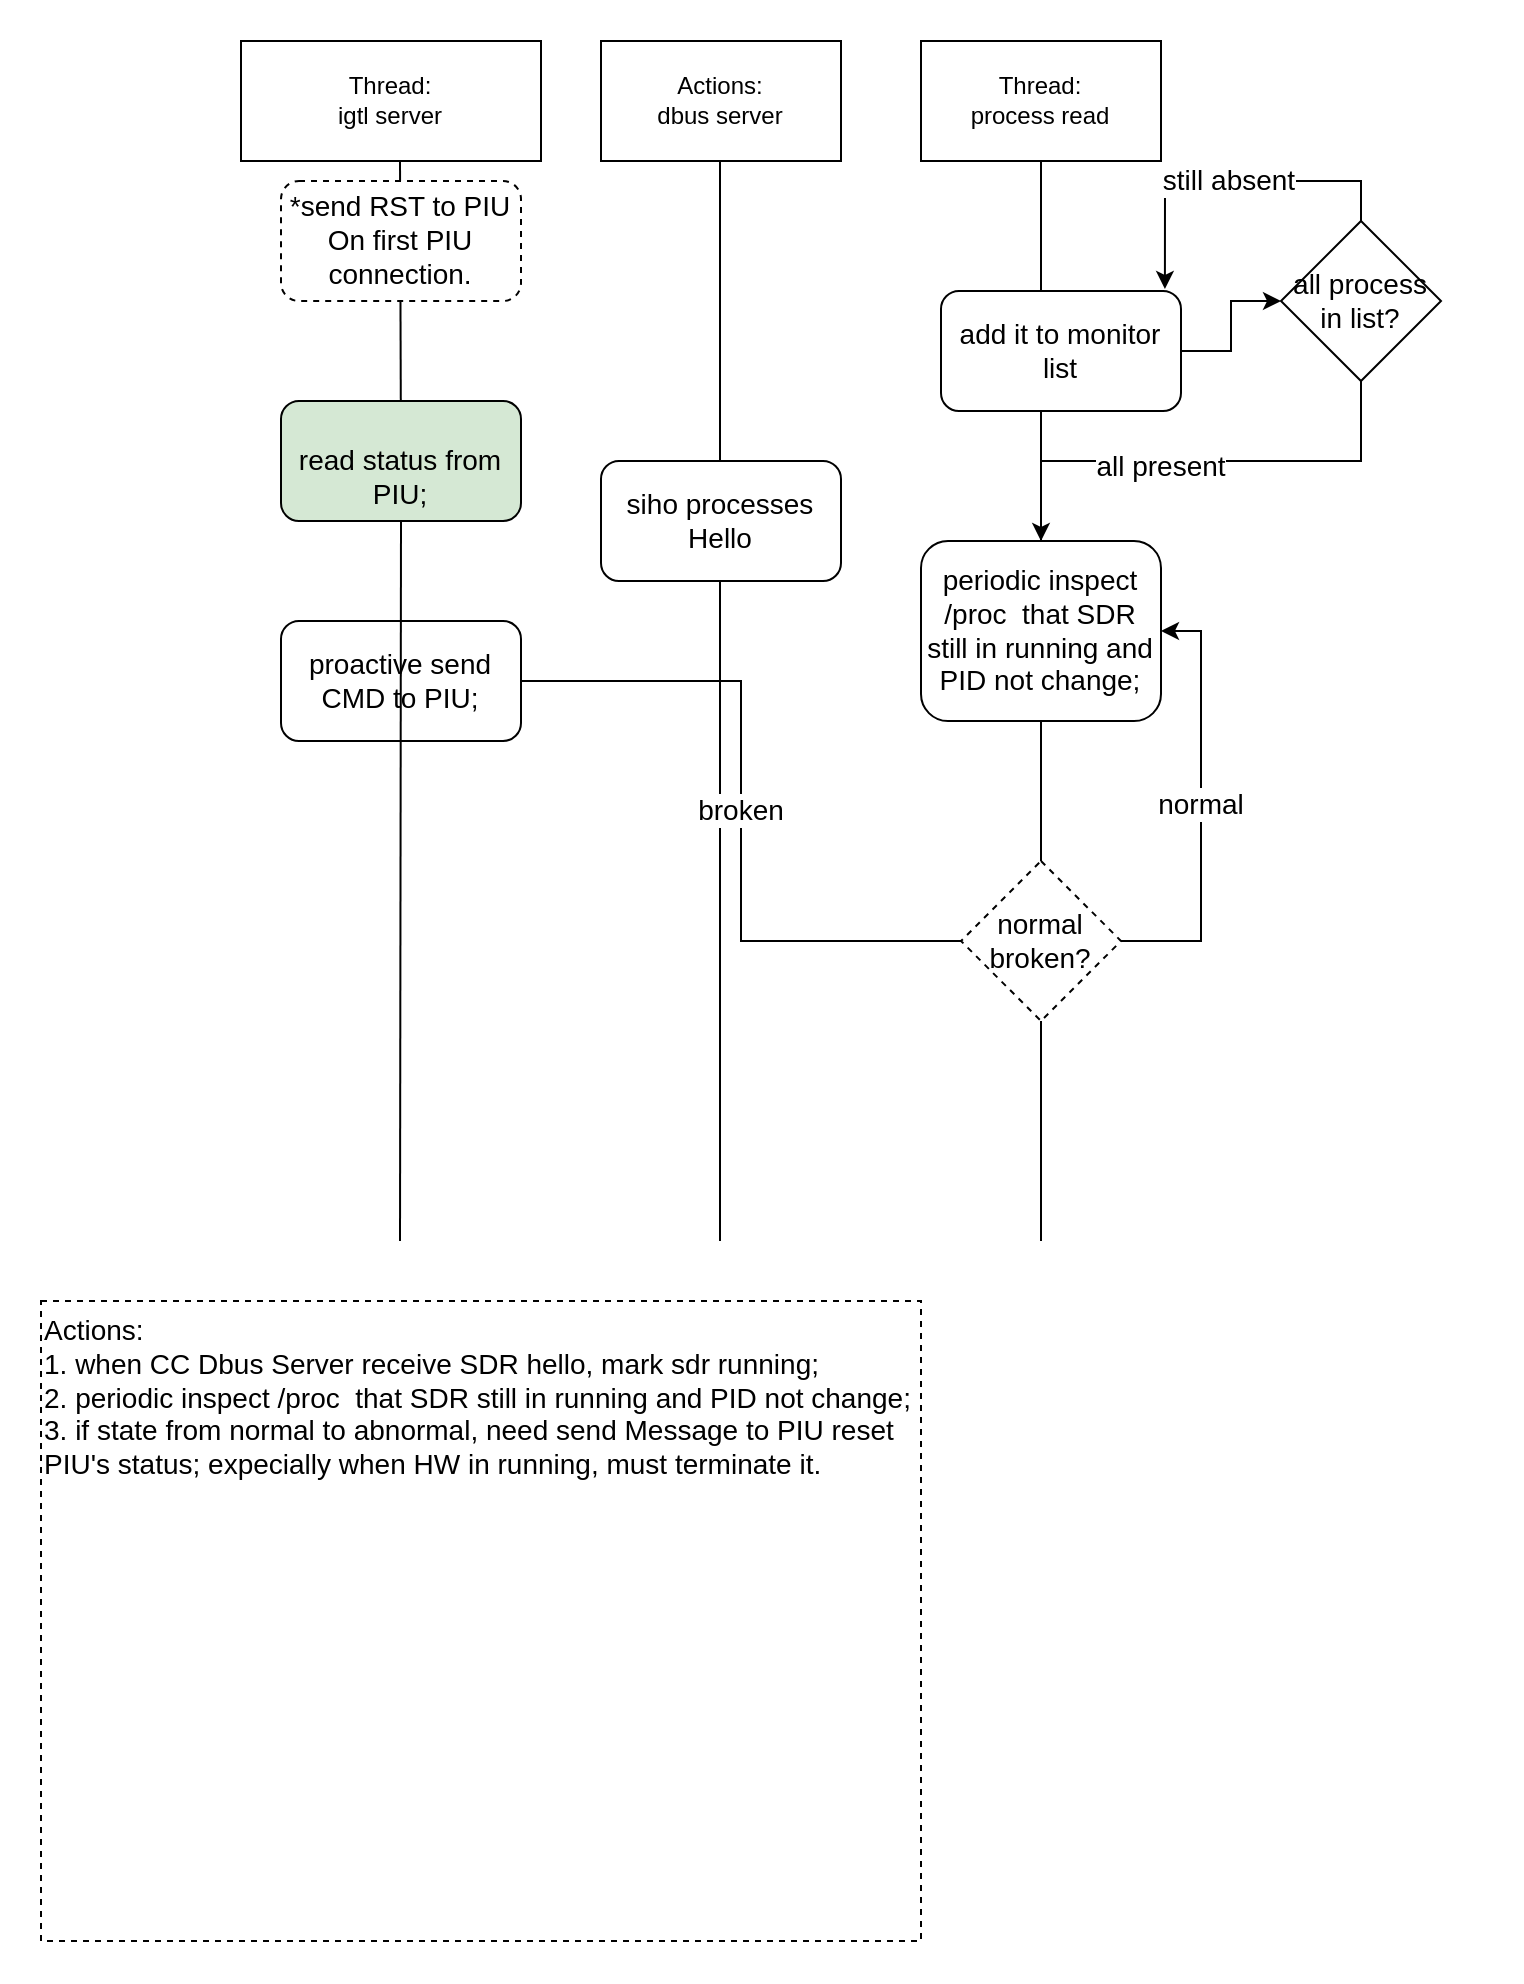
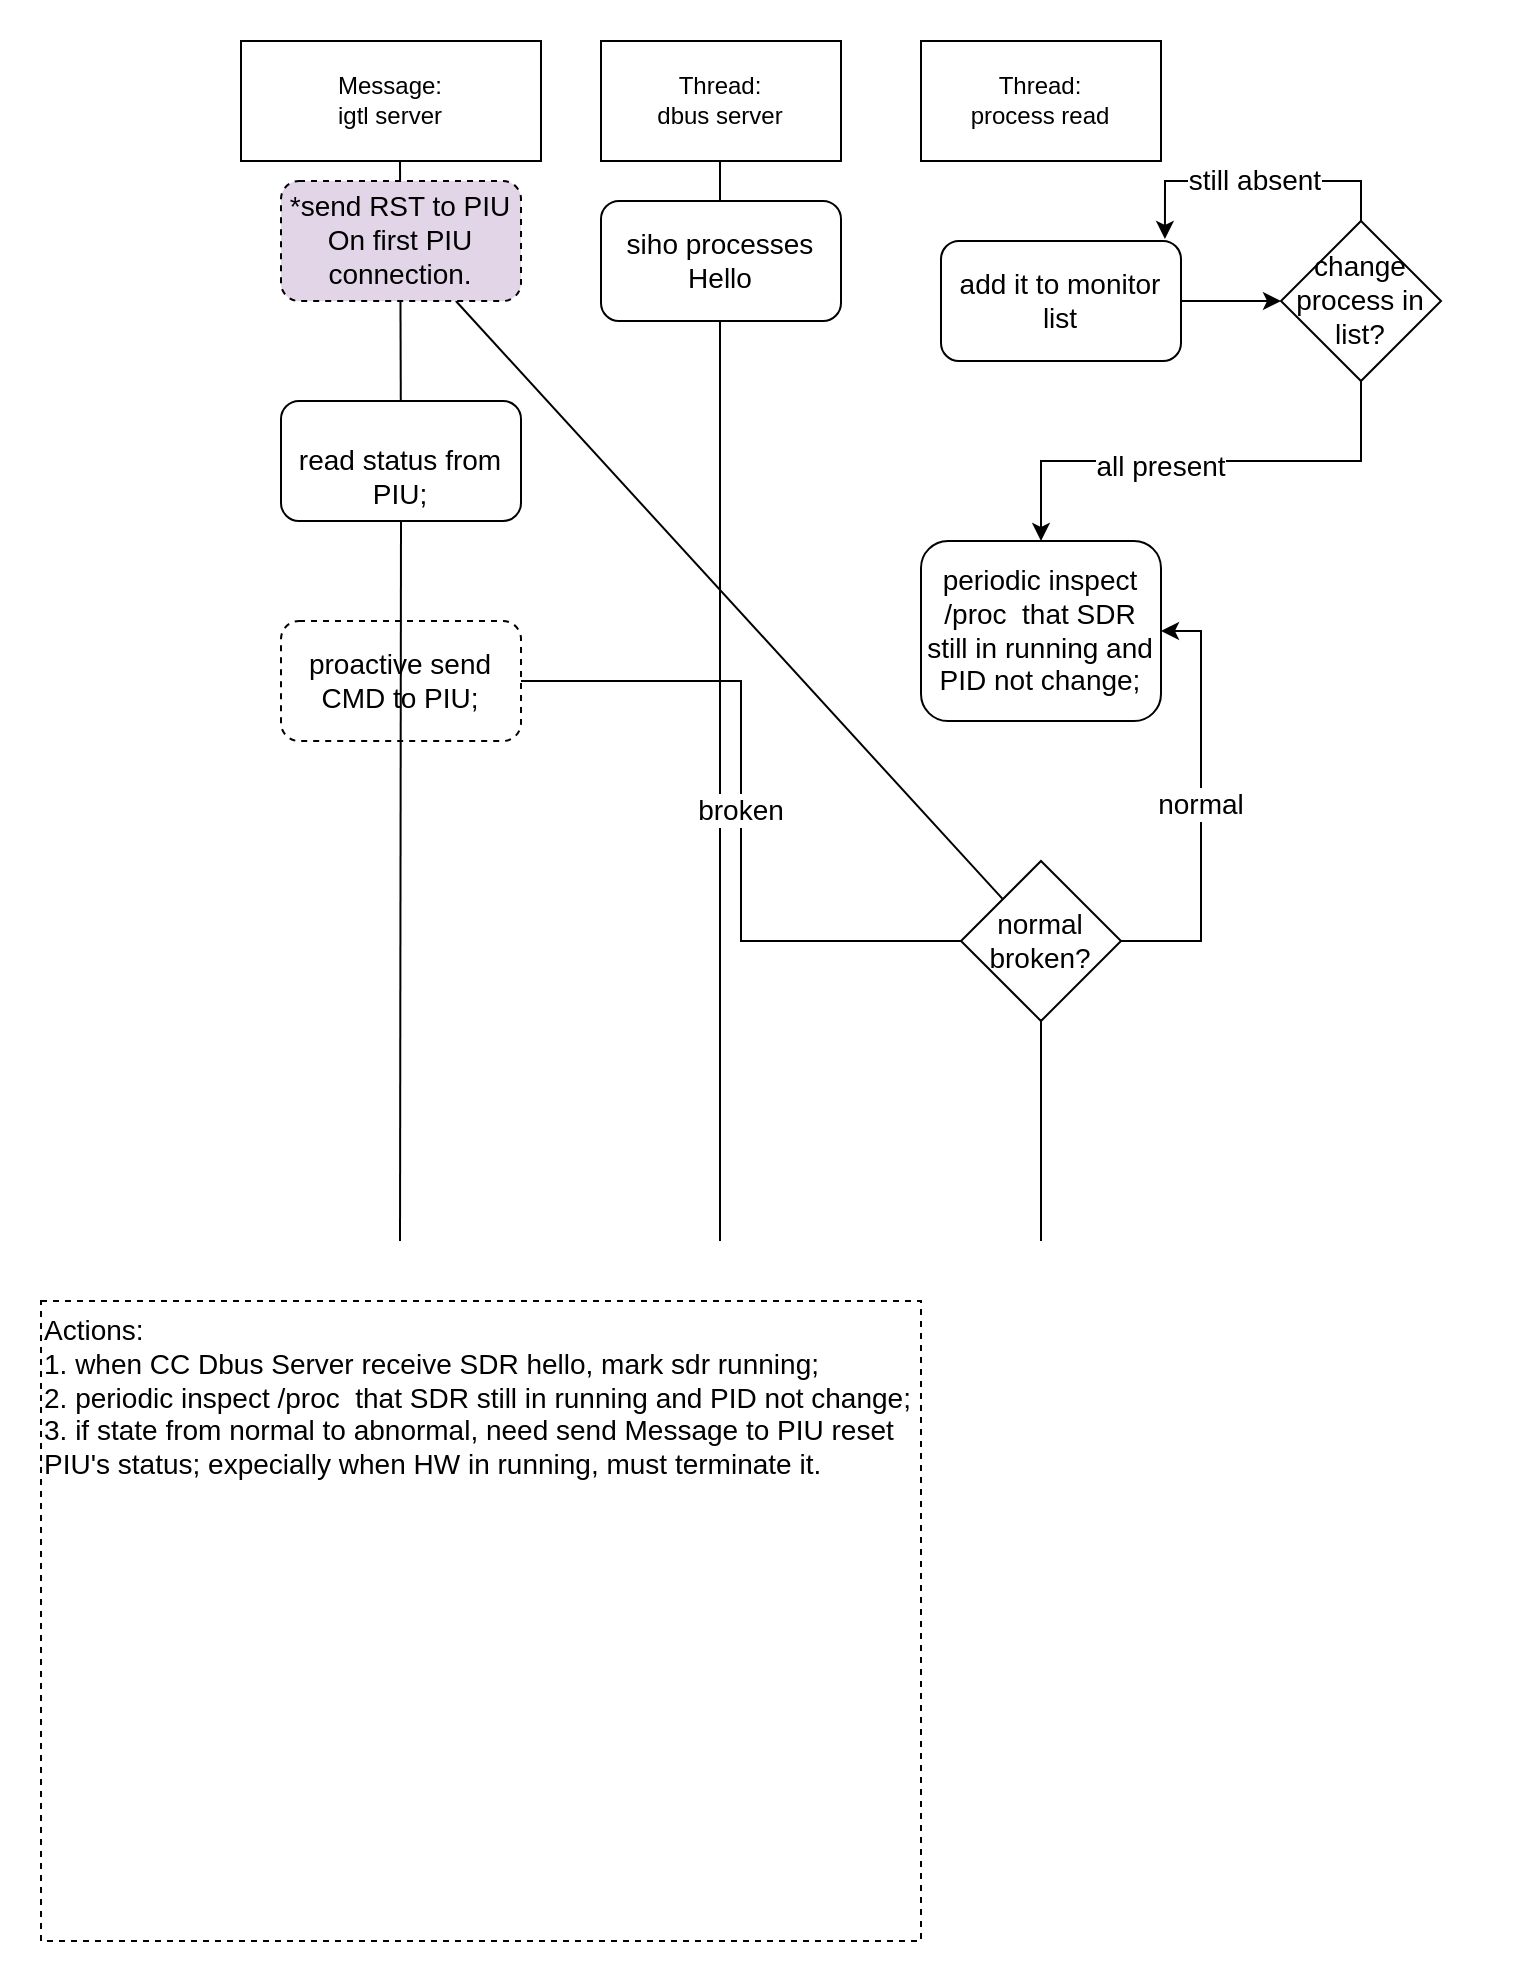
node "Thread: igtl server": label "Thread: igtl server" -> "Message: igtl server"
node "Actions: dbus server": label "Actions: dbus server" -> "Thread: dbus server"
node "*send RST to PIU On first PIU connection.": fillcolor #ffffff -> #e1d5e7
node "all process in list?": label "all process in list?" -> "change process in list?"
node "add it to monitor list": moved (1061, 351) -> (1061, 301)
node "read status from PIU;": fillcolor #d5e8d4 -> #ffffff
node "siho processes Hello": moved (721, 521) -> (721, 261)
node "proactive send CMD to PIU;": style solid -> dashed
edge "Thread: process read" -- "normal broken?": now "*send RST to PIU On first PIU connection." -- "normal broken?"
node "normal broken?": style dashed -> solid
